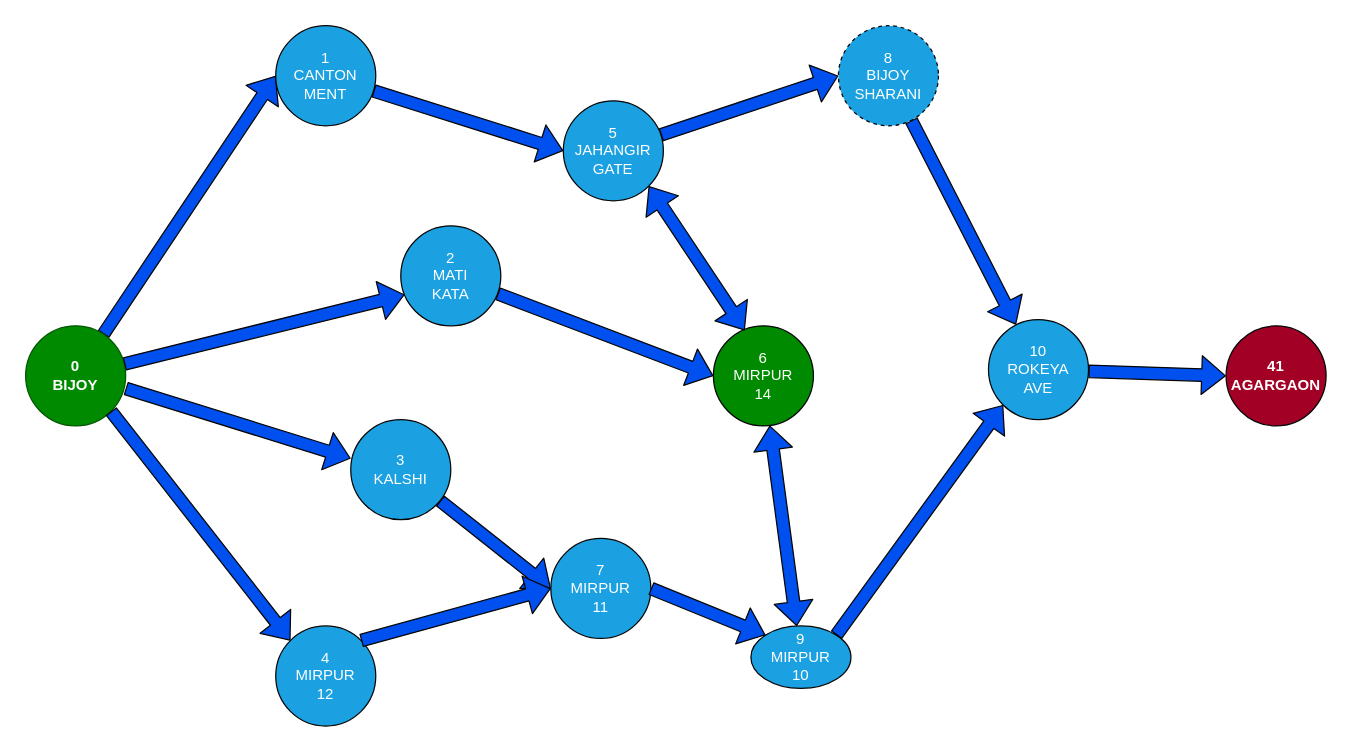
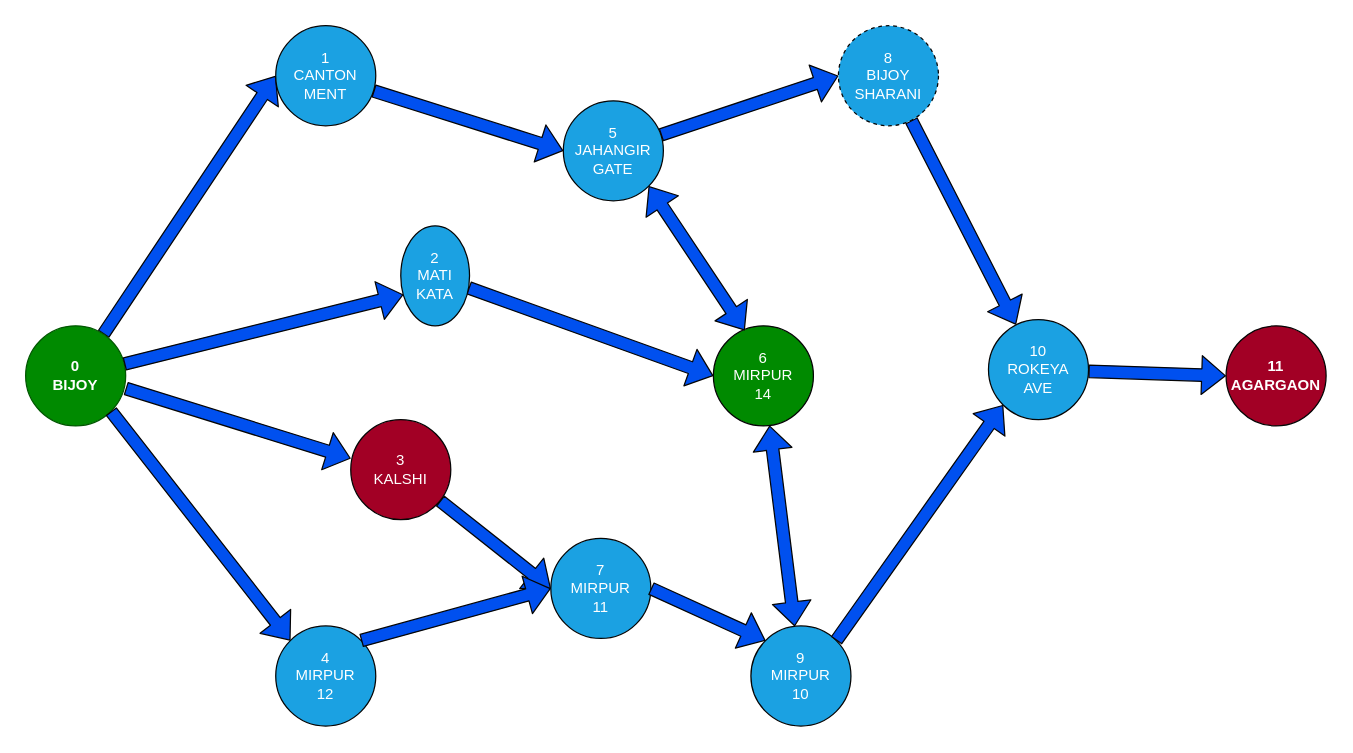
node "2 MATI KATA": size 100x100 -> 69x100
node "41 AGARGAON": label "41 AGARGAON" -> "11 AGARGAON"
node "3 KALSHI": fillcolor #1ba1e2 -> #a20025
node "9 MIRPUR 10": size 100x63 -> 100x100
